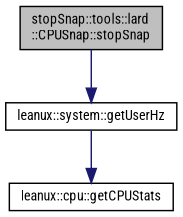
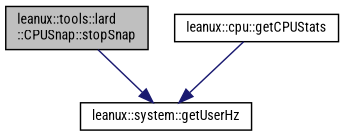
node "stopSnap::tools::lard ::CPUSnap::stopSnap": label "stopSnap::tools::lard ::CPUSnap::stopSnap" -> "leanux::tools::lard ::CPUSnap::stopSnap"
edge "leanux::system::getUserHz" -> "leanux::cpu::getCPUStats": reversed
